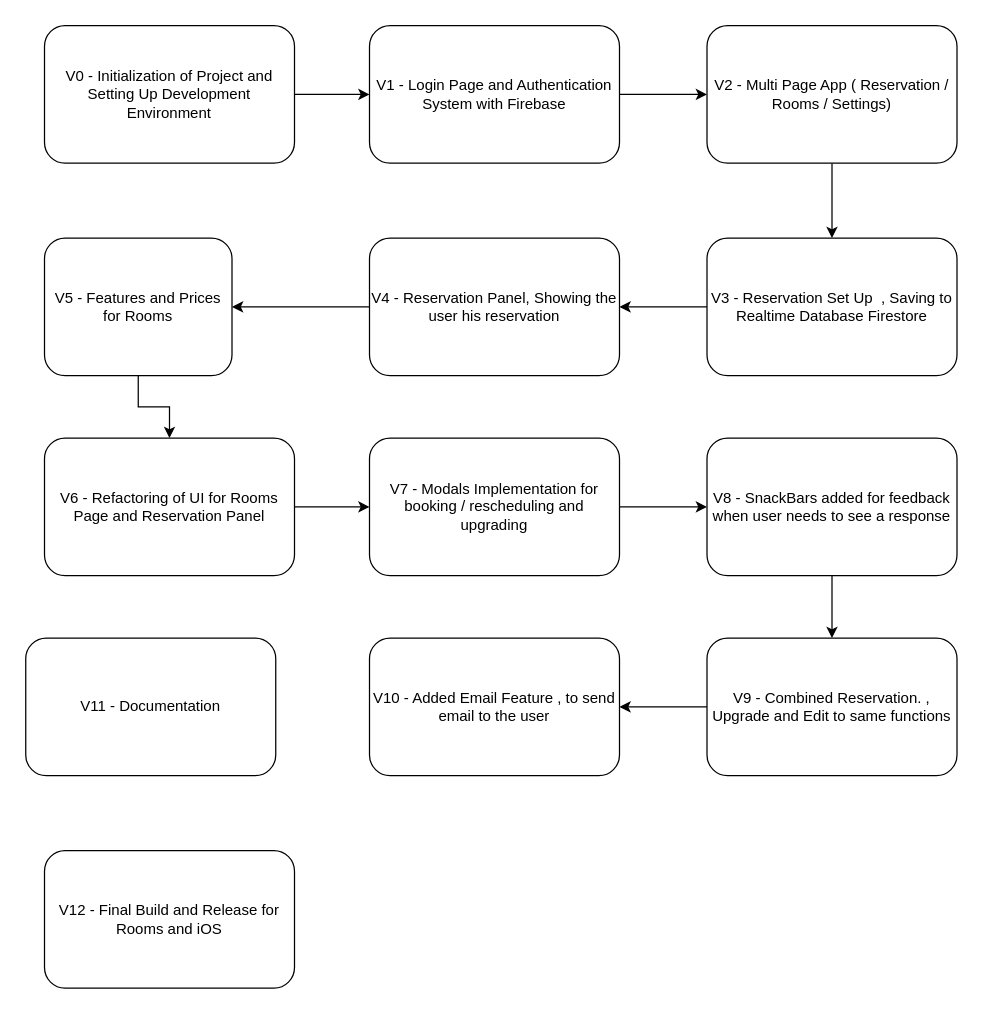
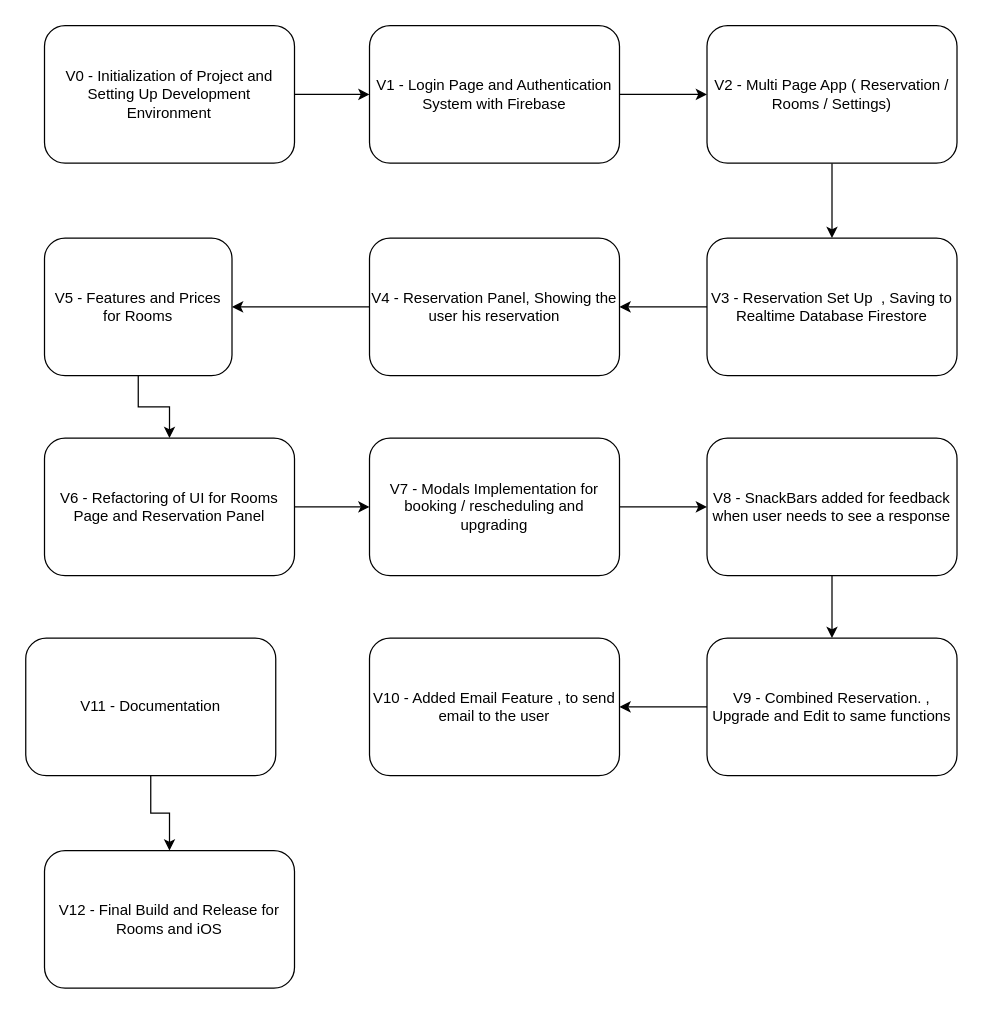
edge "V11 - Documentation" -> "V12 - Final Build and Release for Rooms and iOS": added
